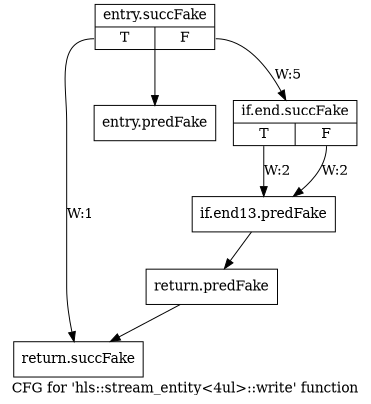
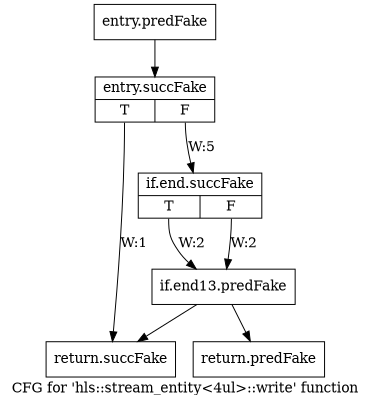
edge "entry.succFake" -> "entry.predFake": reversed
edge "return.predFake" -> "return.succFake": now "if.end13.predFake" -> "return.succFake"
